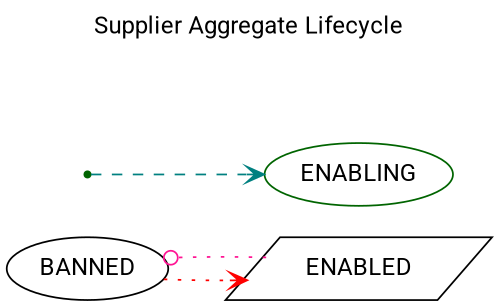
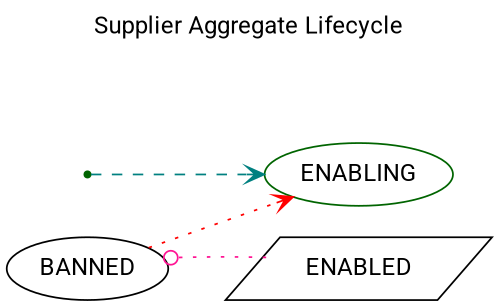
edge "BANNED" -> "ENABLED": now "BANNED" -> "ENABLING"
